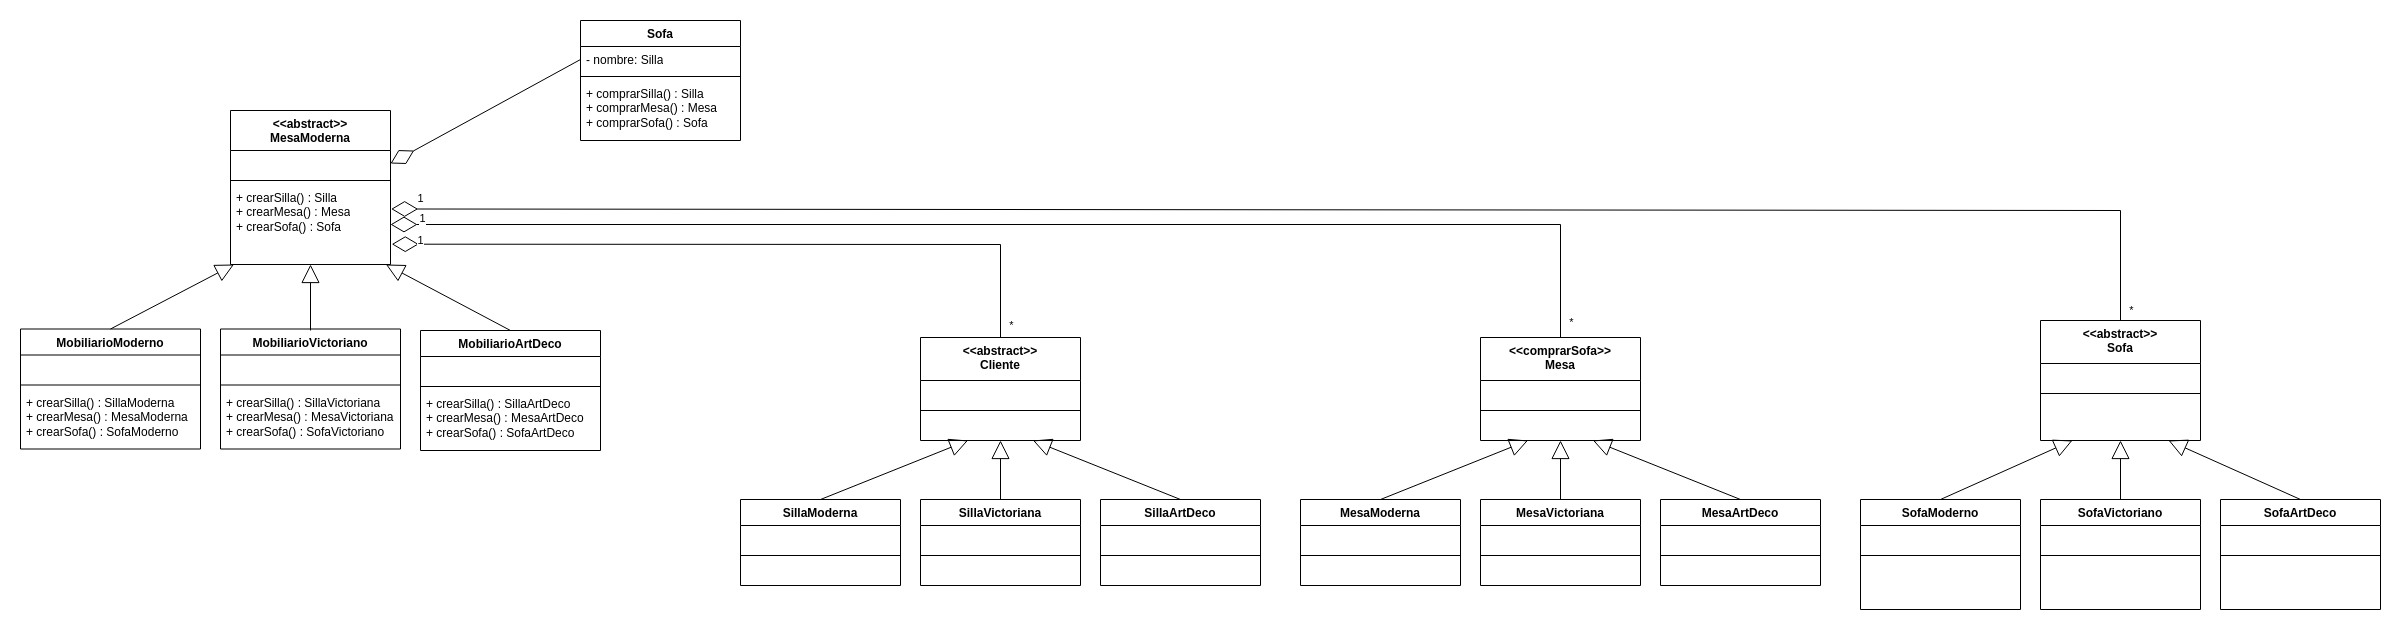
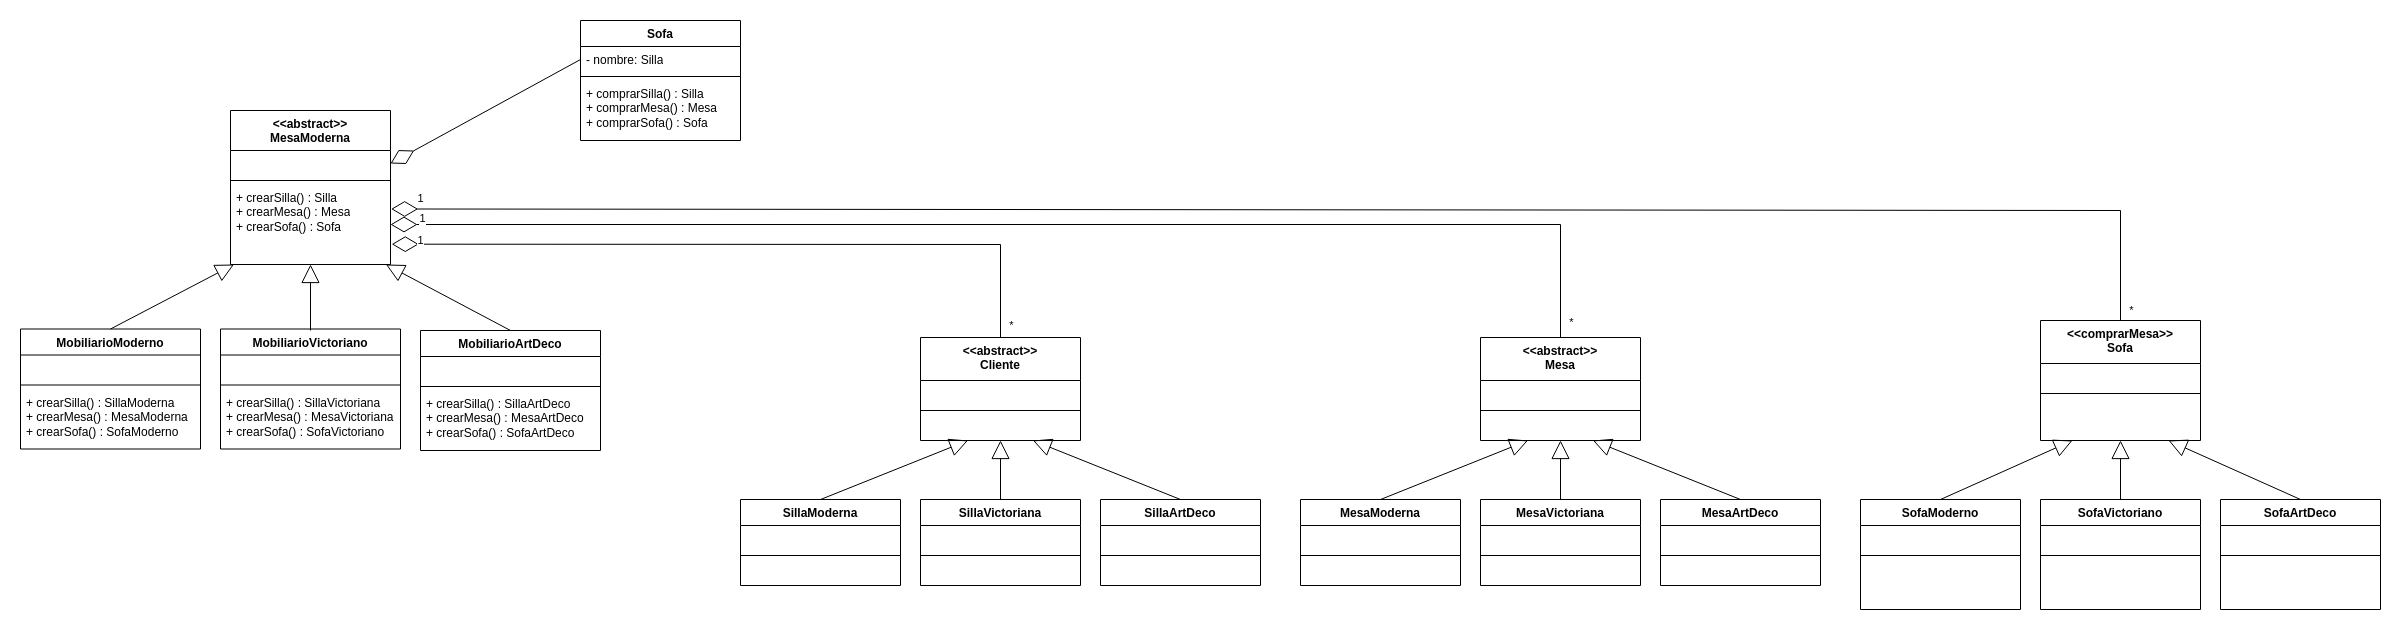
node "<<abstract>> Sofa": label "<<abstract>> Sofa" -> "<<comprarMesa>> Sofa"
node "<<comprarSofa>> Mesa": label "<<comprarSofa>> Mesa" -> "<<abstract>> Mesa"
